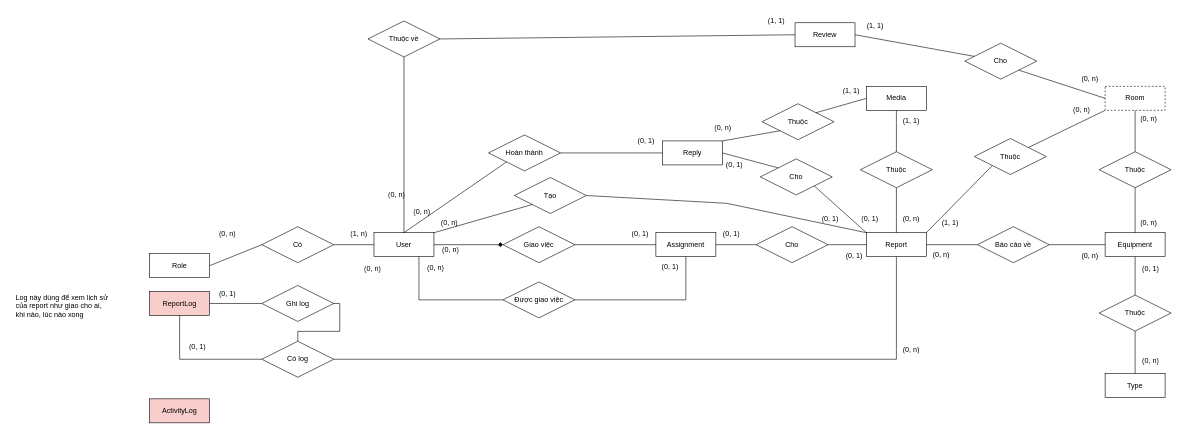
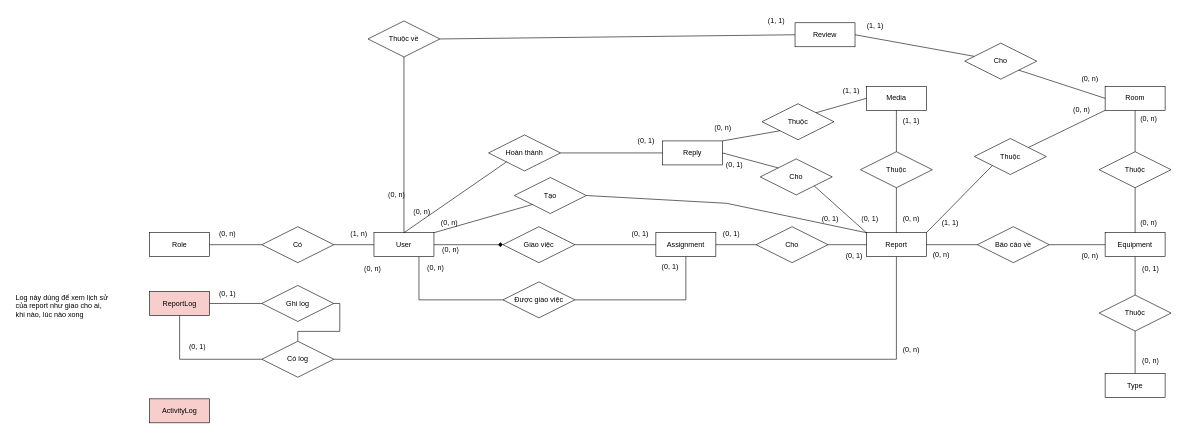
node "Room": style dashed -> solid
node "Role": moved (180, 266) -> (180, 245)
